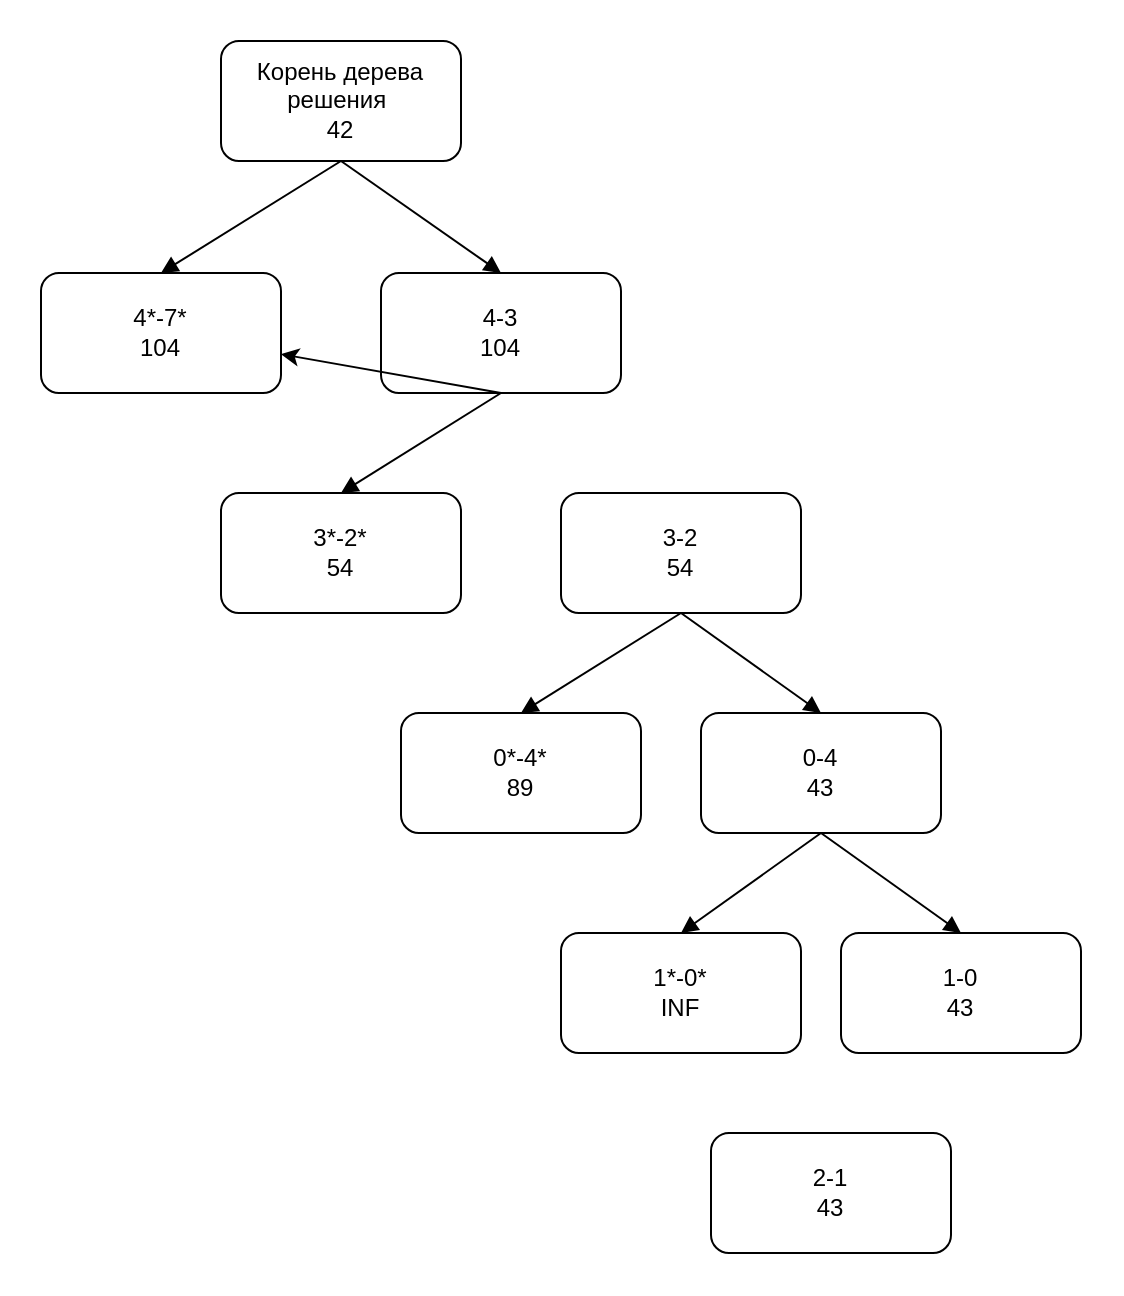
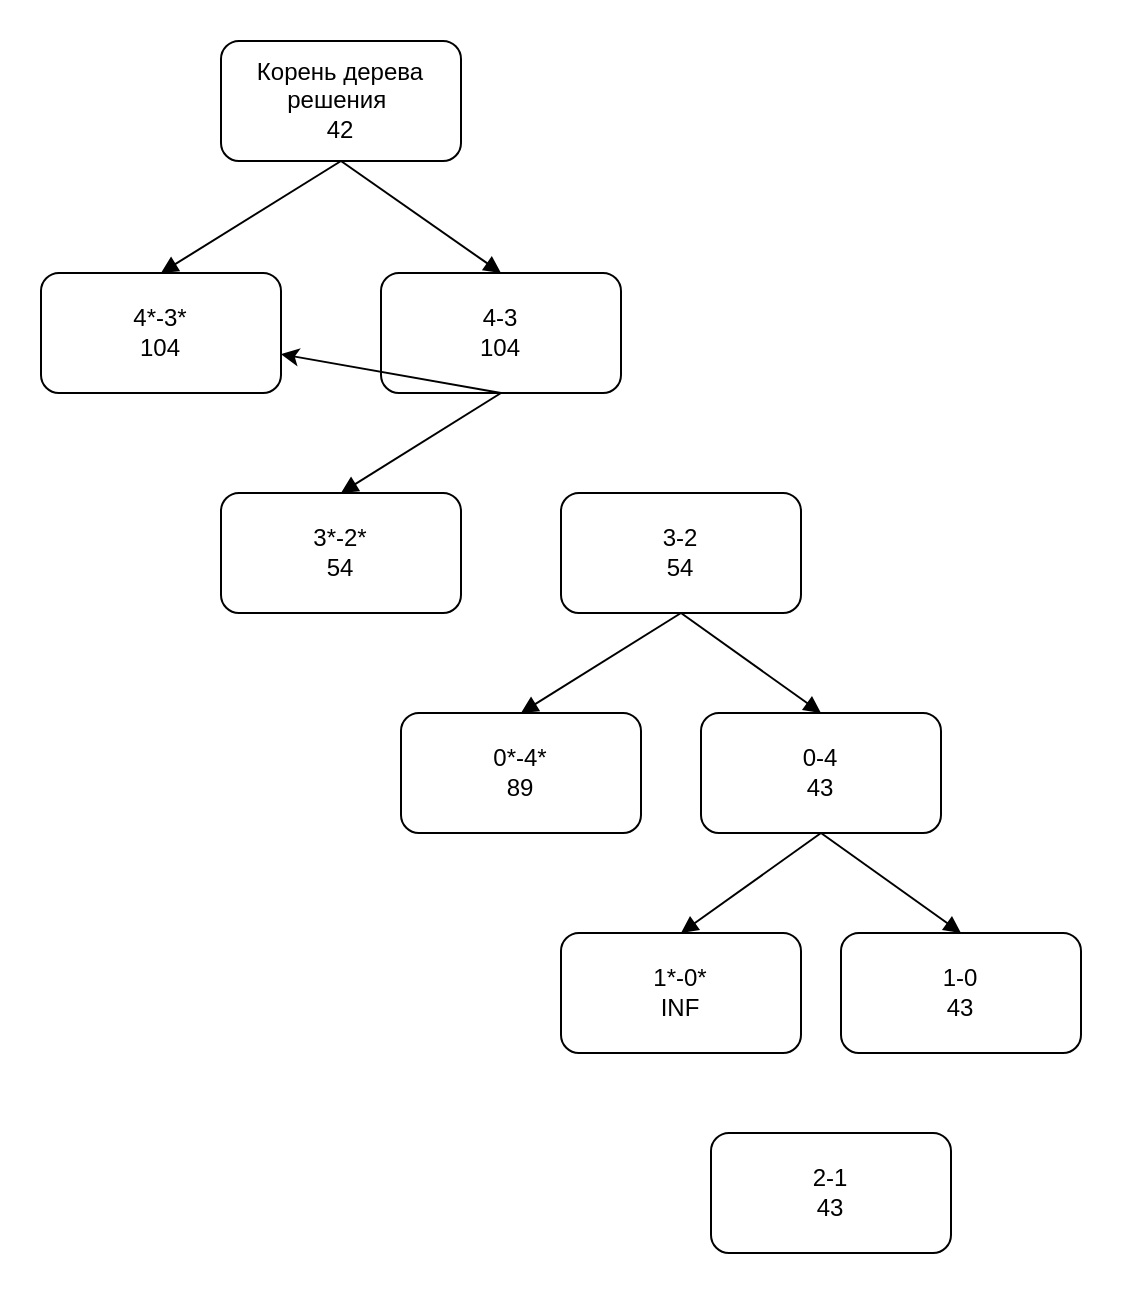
node "4*-7* 104": label "4*-7* 104" -> "4*-3* 104"
